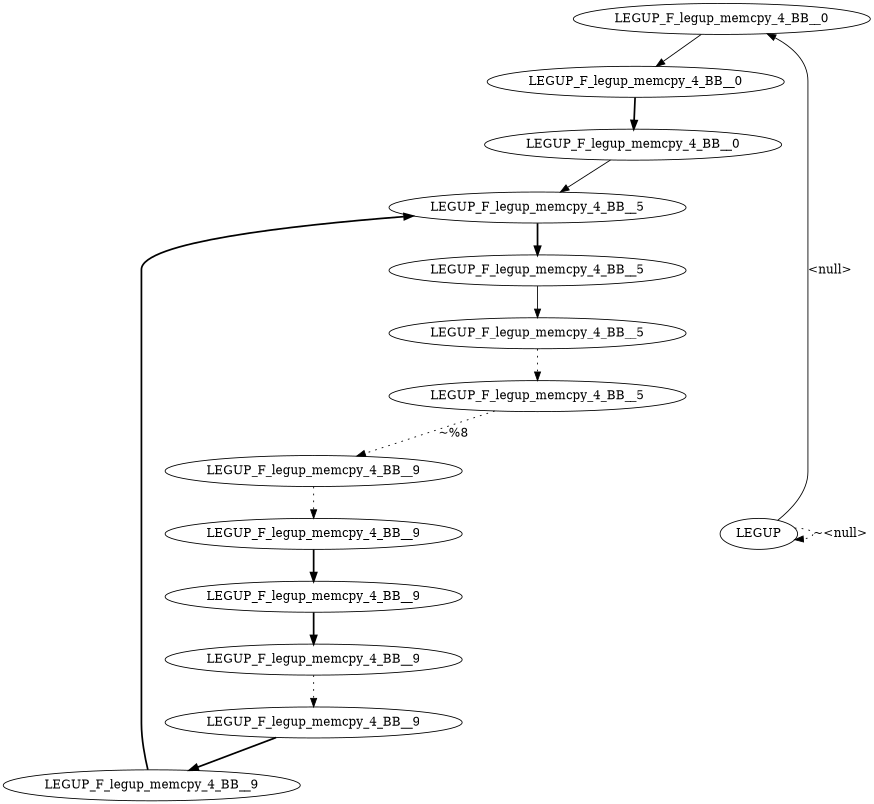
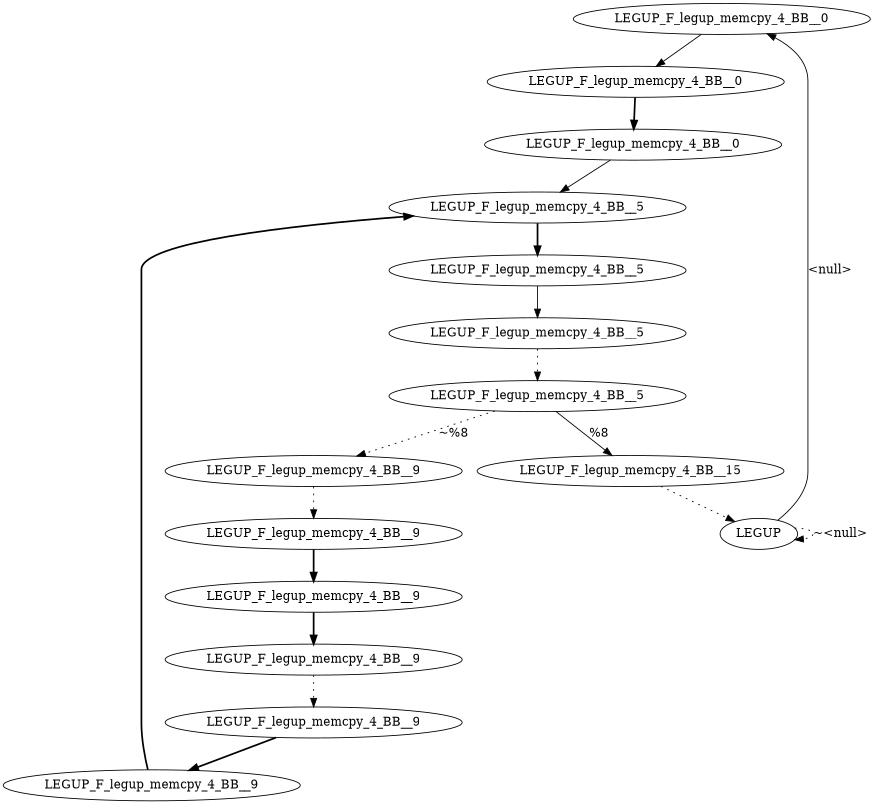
node "LEGUP_F_legup_memcpy_4_BB__15": added
